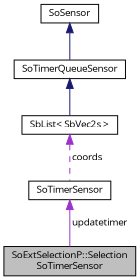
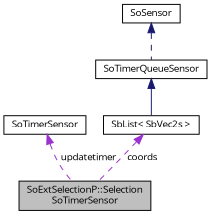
edge "SoTimerQueueSensor" -> "SoSensor": style solid -> dashed
edge "SoTimerSensor" -> "SbList< SbVec2s >": now "SoExtSelectionP::Selection SoTimerSensor" -> "SbList< SbVec2s >"
edge "SoExtSelectionP::Selection SoTimerSensor" -> "SoTimerSensor": style solid -> dashed
